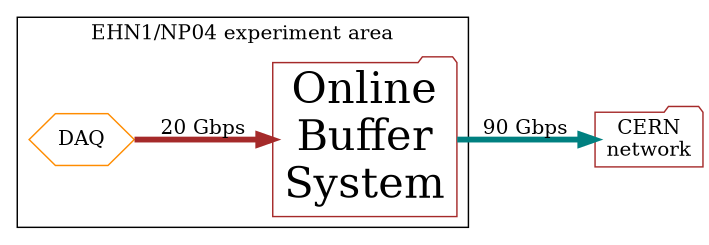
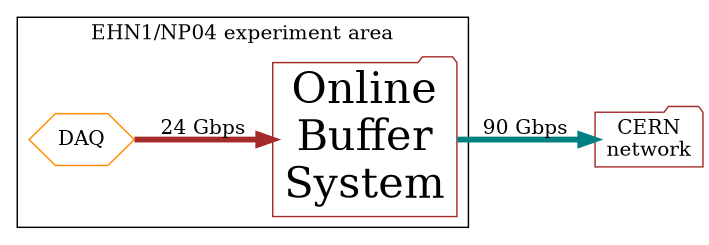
edge "DAQ" -> "Online Buffer System": label "20 Gbps" -> "24 Gbps"
